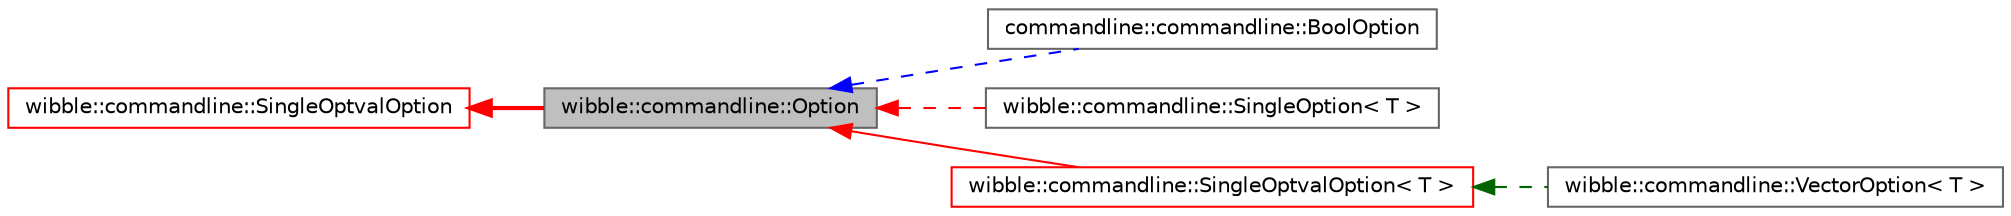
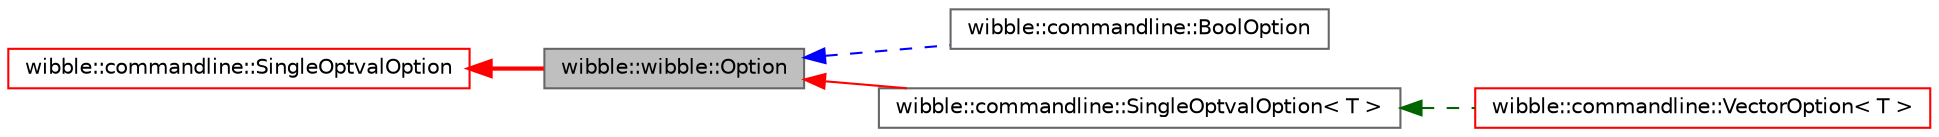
node "commandline::commandline::BoolOption": label "commandline::commandline::BoolOption" -> "wibble::commandline::BoolOption"
node "wibble::commandline::Option": label "wibble::commandline::Option" -> "wibble::wibble::Option"
node "wibble::commandline::SingleOption< T >": removed
node "wibble::commandline::SingleOptvalOption< T >": color red -> gray40
node "wibble::commandline::VectorOption< T >": color gray40 -> red
